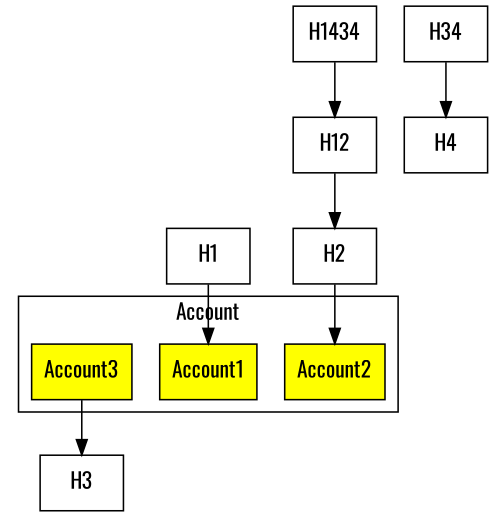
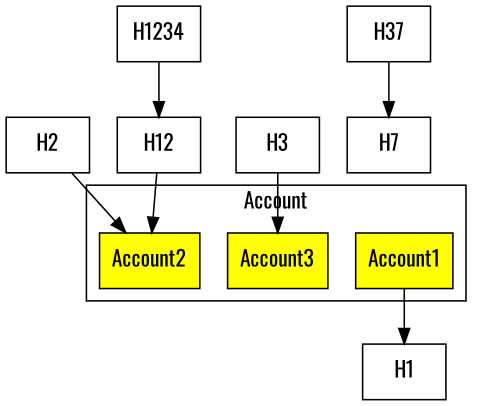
node "H1434": label "H1434" -> "H1234"
node "H34": label "H34" -> "H37"
node "H4": label "H4" -> "H7"
edge "H12" -> "H2": now "H12" -> "Account2"
edge "H1" -> "Account1": reversed
edge "Account3" -> "H3": reversed
